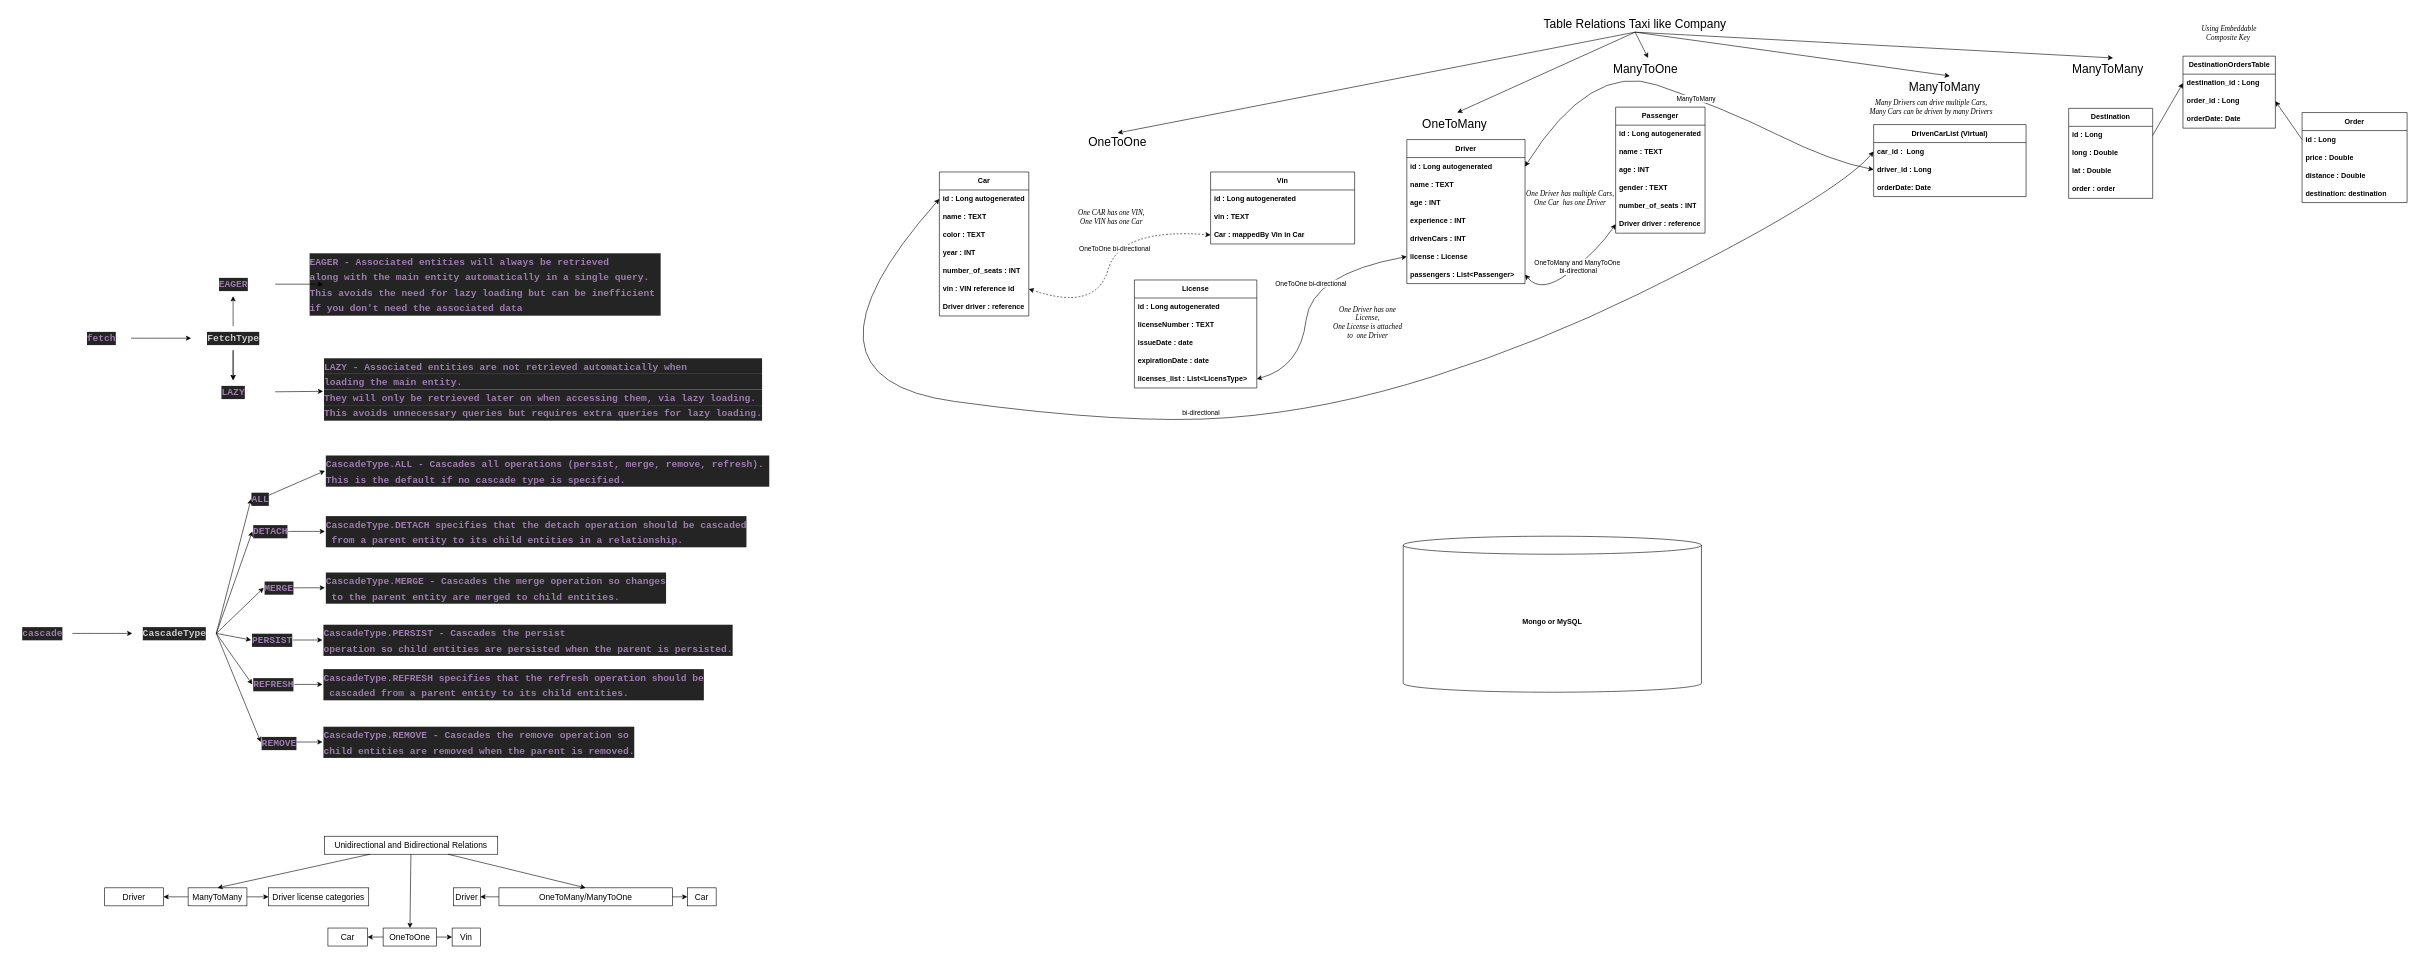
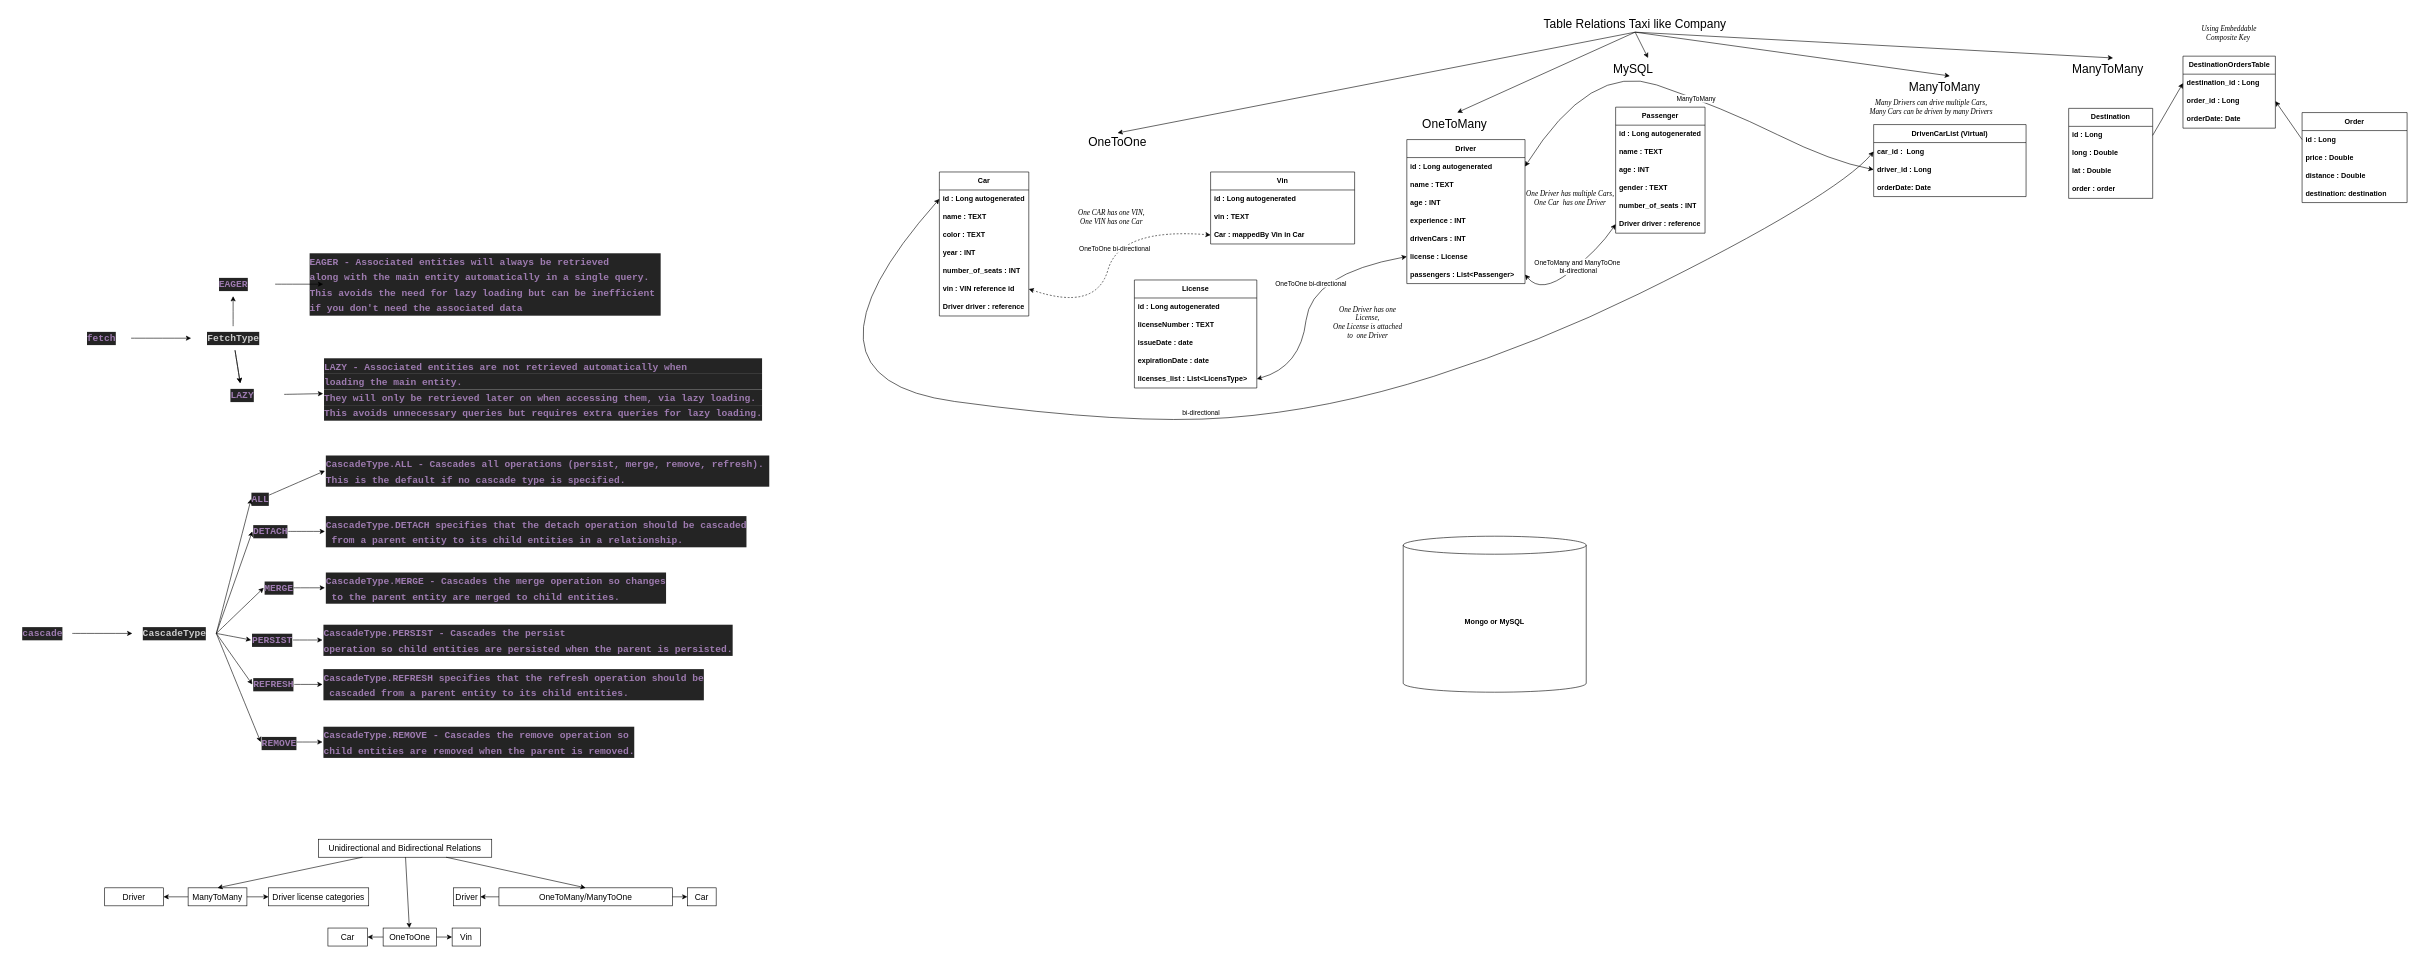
node "ManyToOne": label "ManyToOne" -> "MySQL"
node "LAZY": moved (233, 392) -> (242, 395)
node "Mongo or MySQL": size 298x156 -> 183x156
node "Unidirectional and Bidirectional Relations": moved (411, 845) -> (405, 848)
